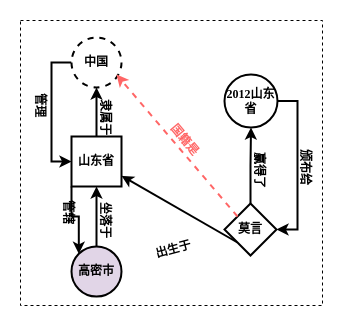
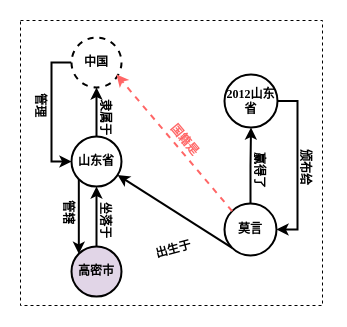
node "山东省": shape rectangle -> ellipse
node "莫言": shape diamond -> ellipse
